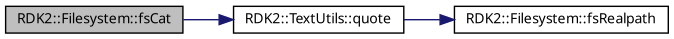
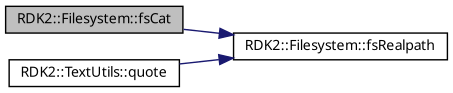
edge "RDK2::Filesystem::fsCat" -> "RDK2::TextUtils::quote": now "RDK2::Filesystem::fsCat" -> "RDK2::Filesystem::fsRealpath"
